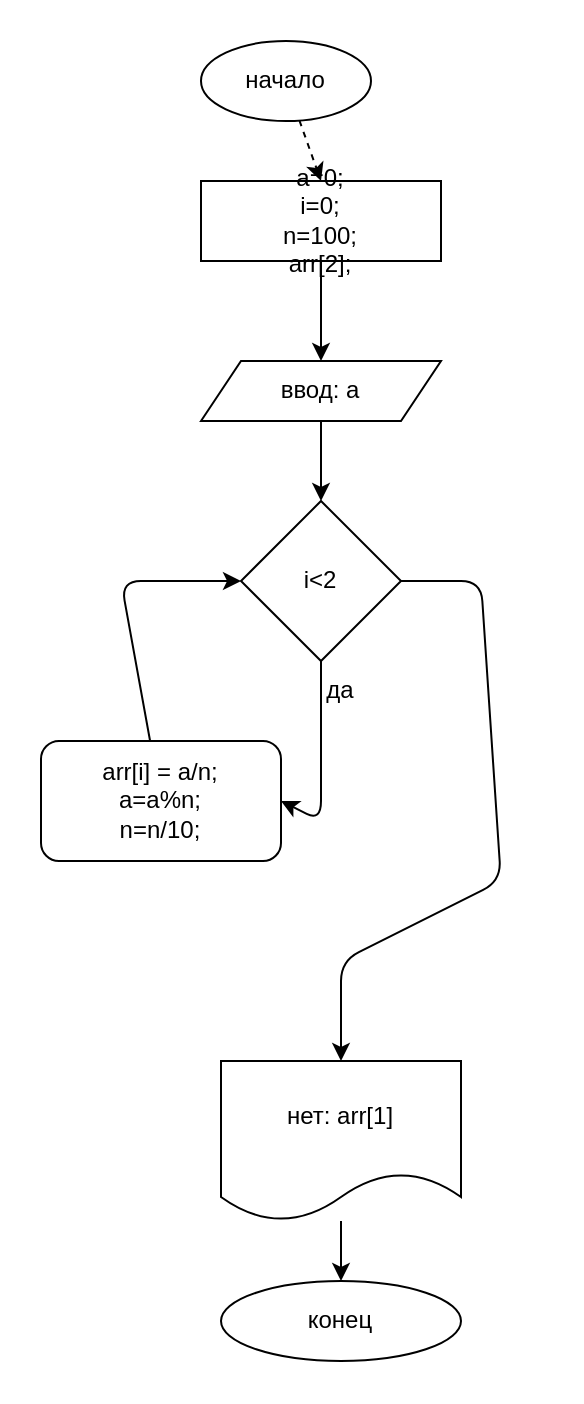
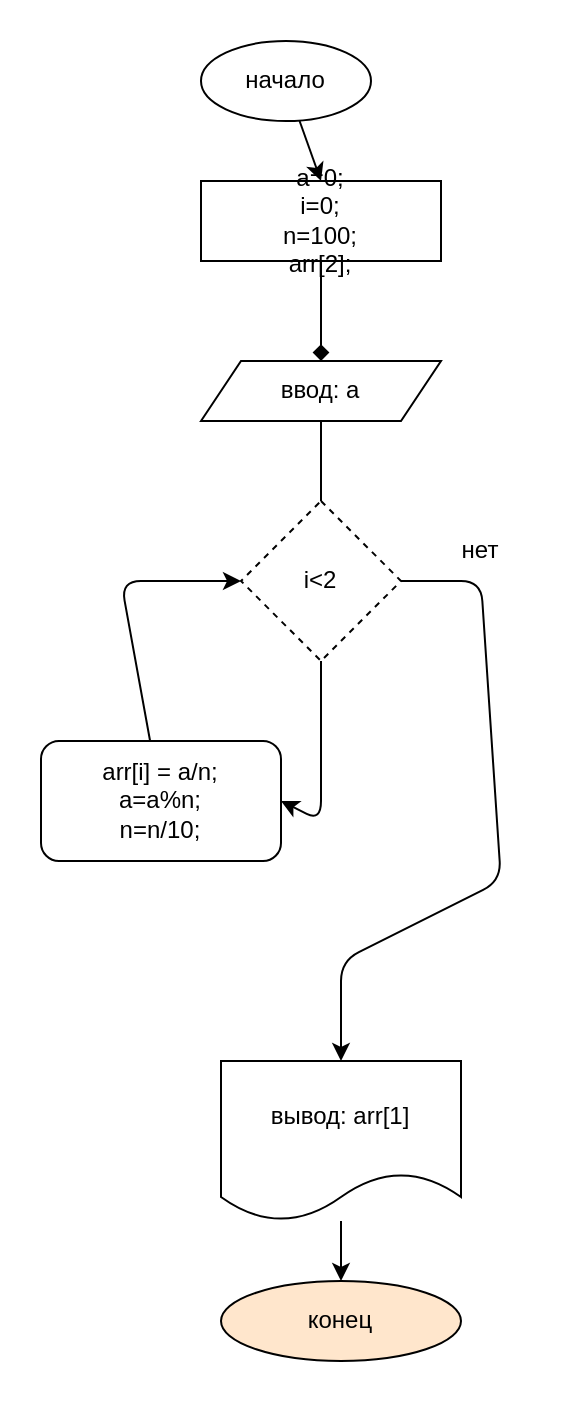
edge "начало" -> "a=0; i=0; n=100; arr[2];": style dashed -> solid
edge "a=0; i=0; n=100; arr[2];" -> "ввод: a": arrowhead classic -> diamond
edge "ввод: a" -> "i<2": arrowhead classic -> none
node "нет": added
node "i<2": style solid -> dashed
node "да": removed
node "нет: arr[1]": label "нет: arr[1]" -> "вывод: arr[1]"
node "конец": fillcolor #ffffff -> #ffe6cc
